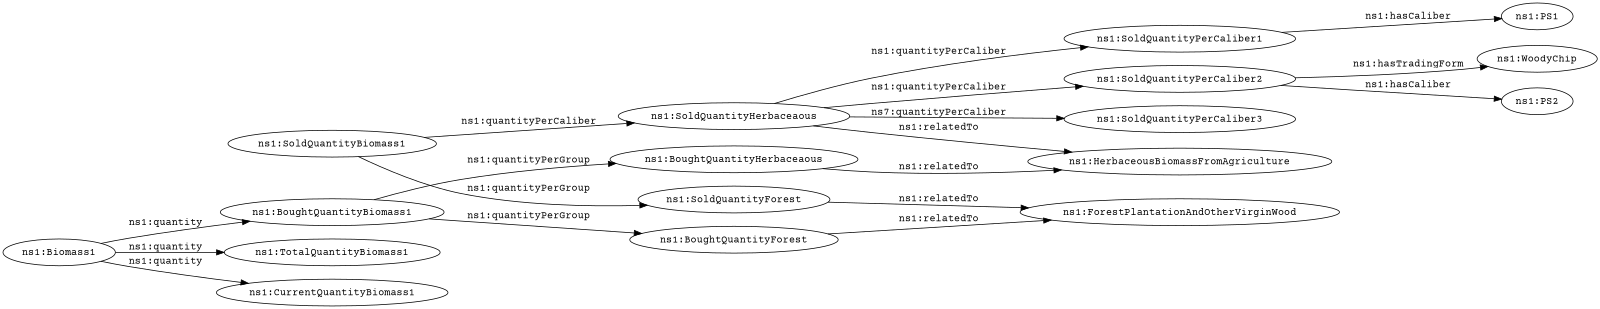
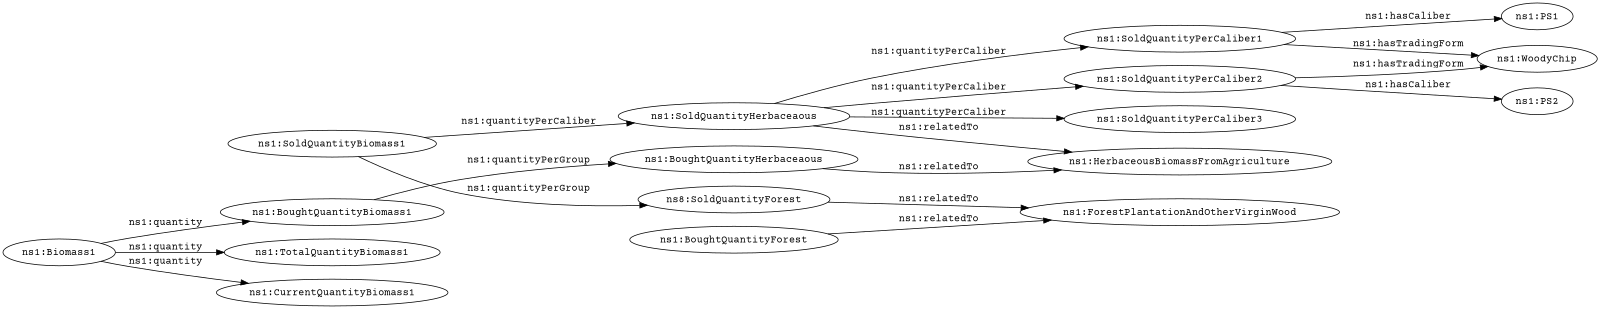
edge "ns1:SoldQuantityPerCaliber1" -> "ns1:WoodyChip": added, label "ns1:hasTradingForm"
edge "ns1:SoldQuantityHerbaceaous" -> "ns1:SoldQuantityPerCaliber3": label "ns7:quantityPerCaliber" -> "ns1:quantityPerCaliber"
node "ns1:SoldQuantityForest": label "ns1:SoldQuantityForest" -> "ns8:SoldQuantityForest"
edge "ns1:BoughtQuantityBiomass1" -> "ns1:BoughtQuantityForest": removed, label "ns1:quantityPerGroup"
